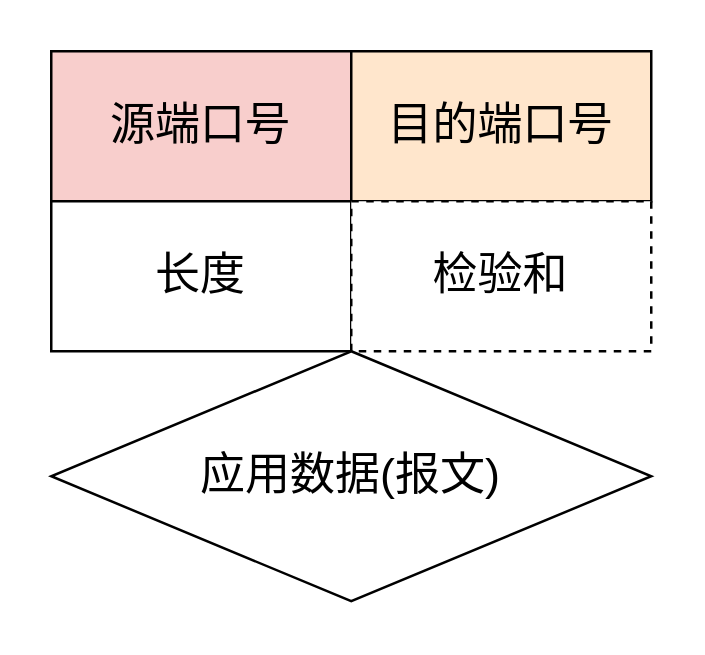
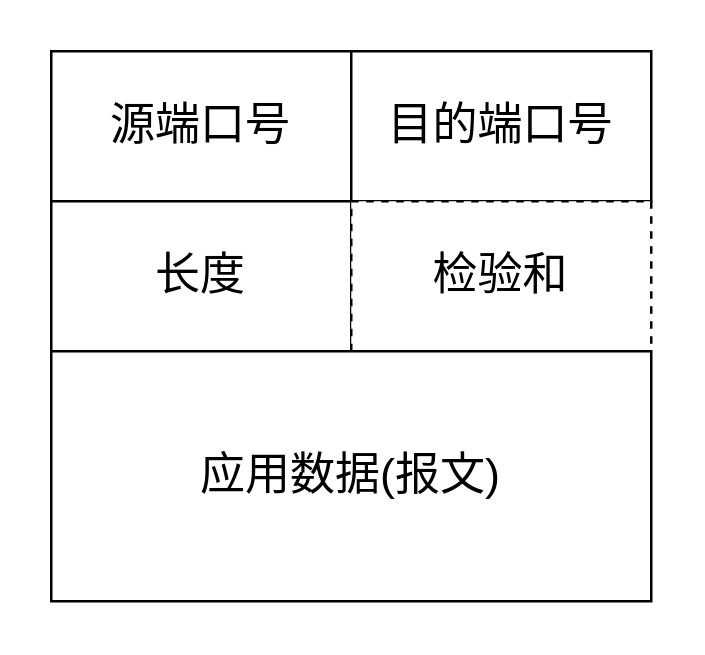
node "源端口号": fillcolor #f8cecc -> #ffffff
node "目的端口号": fillcolor #ffe6cc -> #ffffff
node "应用数据(报文)": shape diamond -> rectangle
